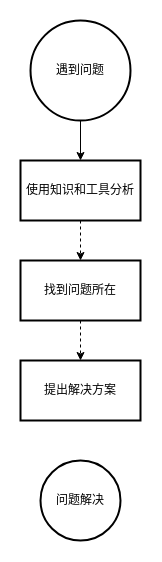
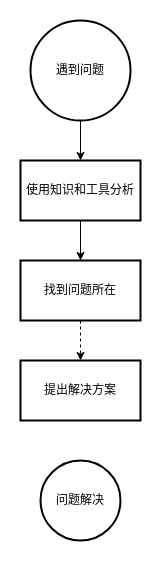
edge "使用知识和工具分析" -> "找到问题所在": style dashed -> solid
